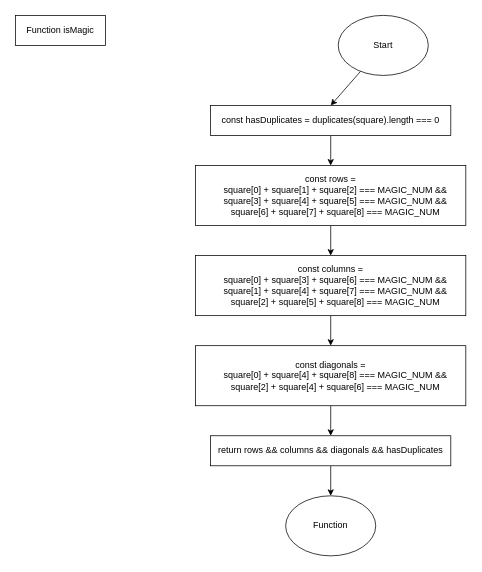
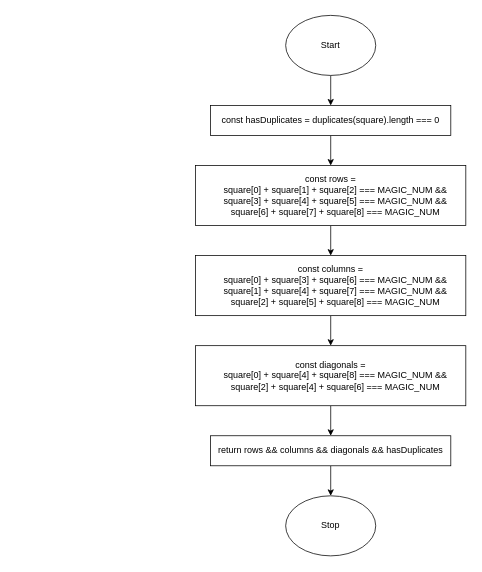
node "Function isMagic": removed
node "Start": moved (383, 45) -> (330, 45)
node "Function": label "Function" -> "Stop"
